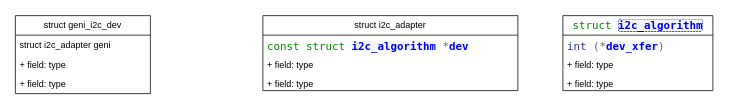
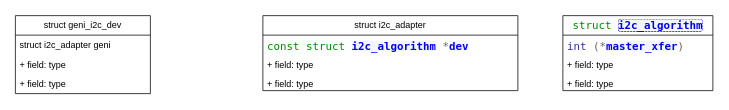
node "int (*dev_xfer)": label "int (*dev_xfer)" -> "int (*master_xfer)"
